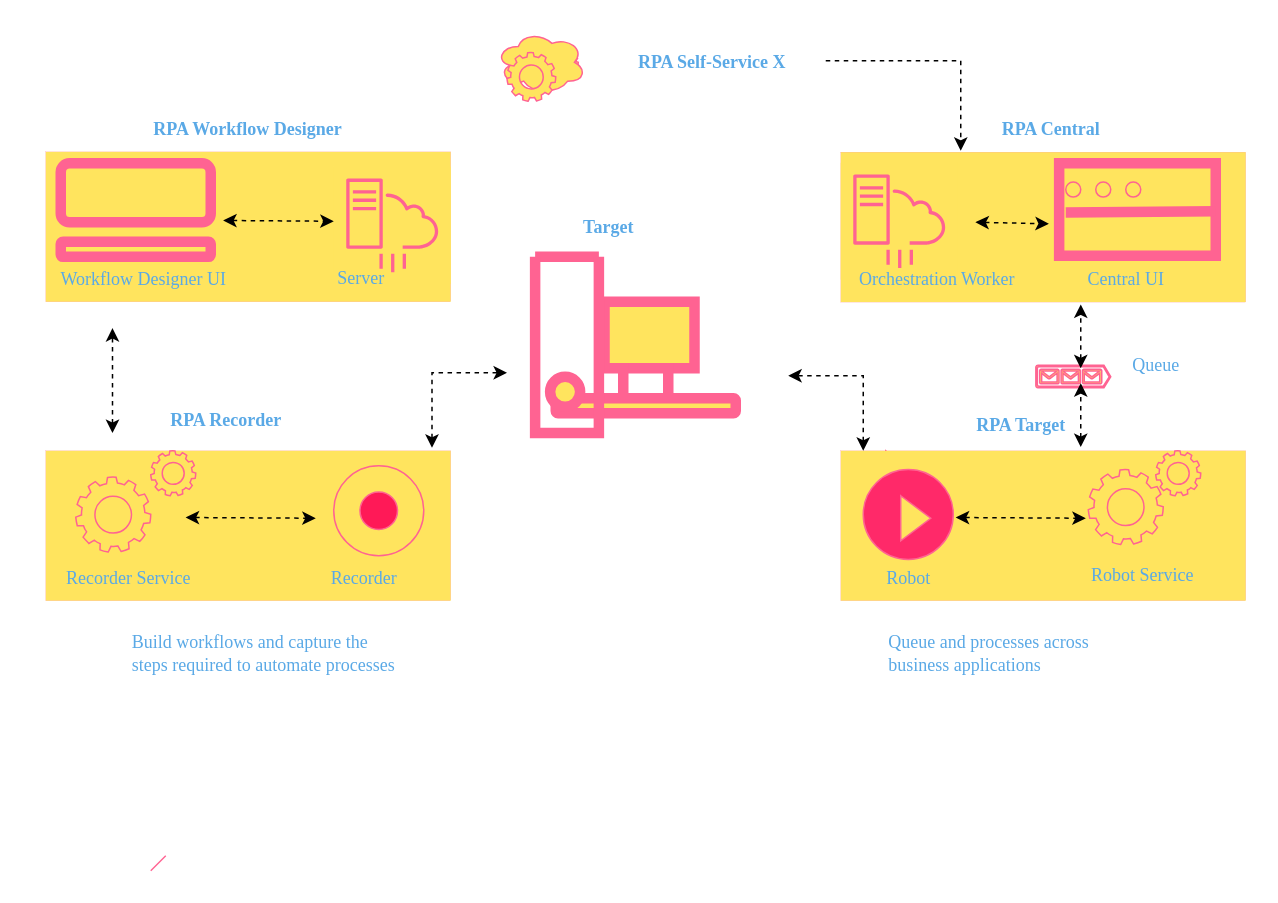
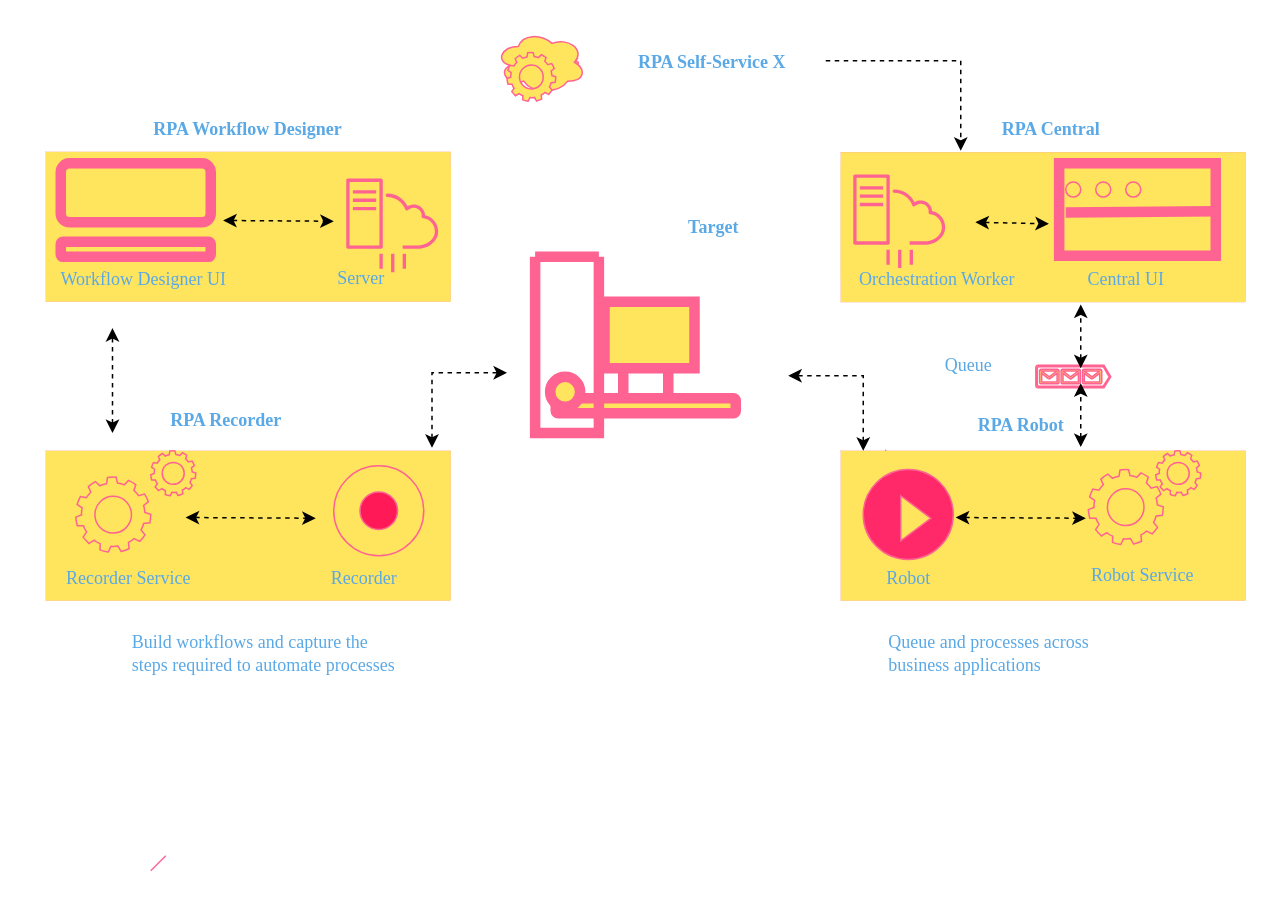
node "Target": moved (608, 227) -> (713, 227)
node "Queue": moved (1156, 365) -> (968, 365)
node "RPA Target": label "RPA Target" -> "RPA Robot"
